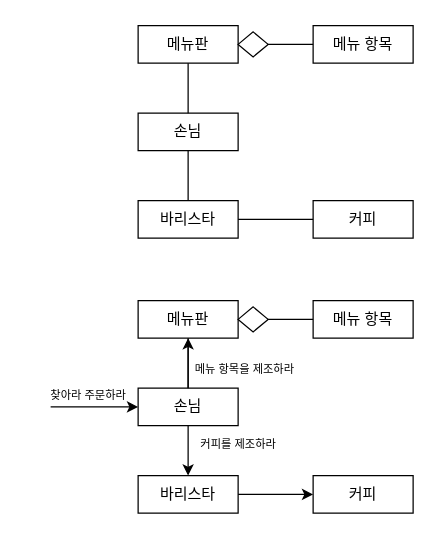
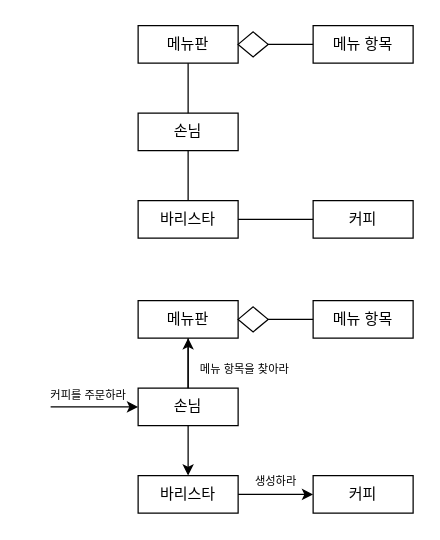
node "메뉴 항목을 제조하라": label "메뉴 항목을 제조하라" -> "메뉴 항목을 찾아라"
node "찾아라 주문하라": label "찾아라 주문하라" -> "커피를 주문하라"
node "커피를 제조하라": removed
node "생성하라": added
